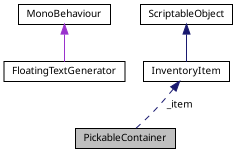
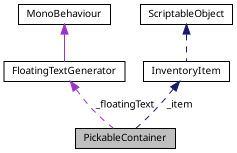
edge "InventoryItem" -> "ScriptableObject": style solid -> dashed
edge "PickableContainer" -> "FloatingTextGenerator": added, label "_floatingText"
